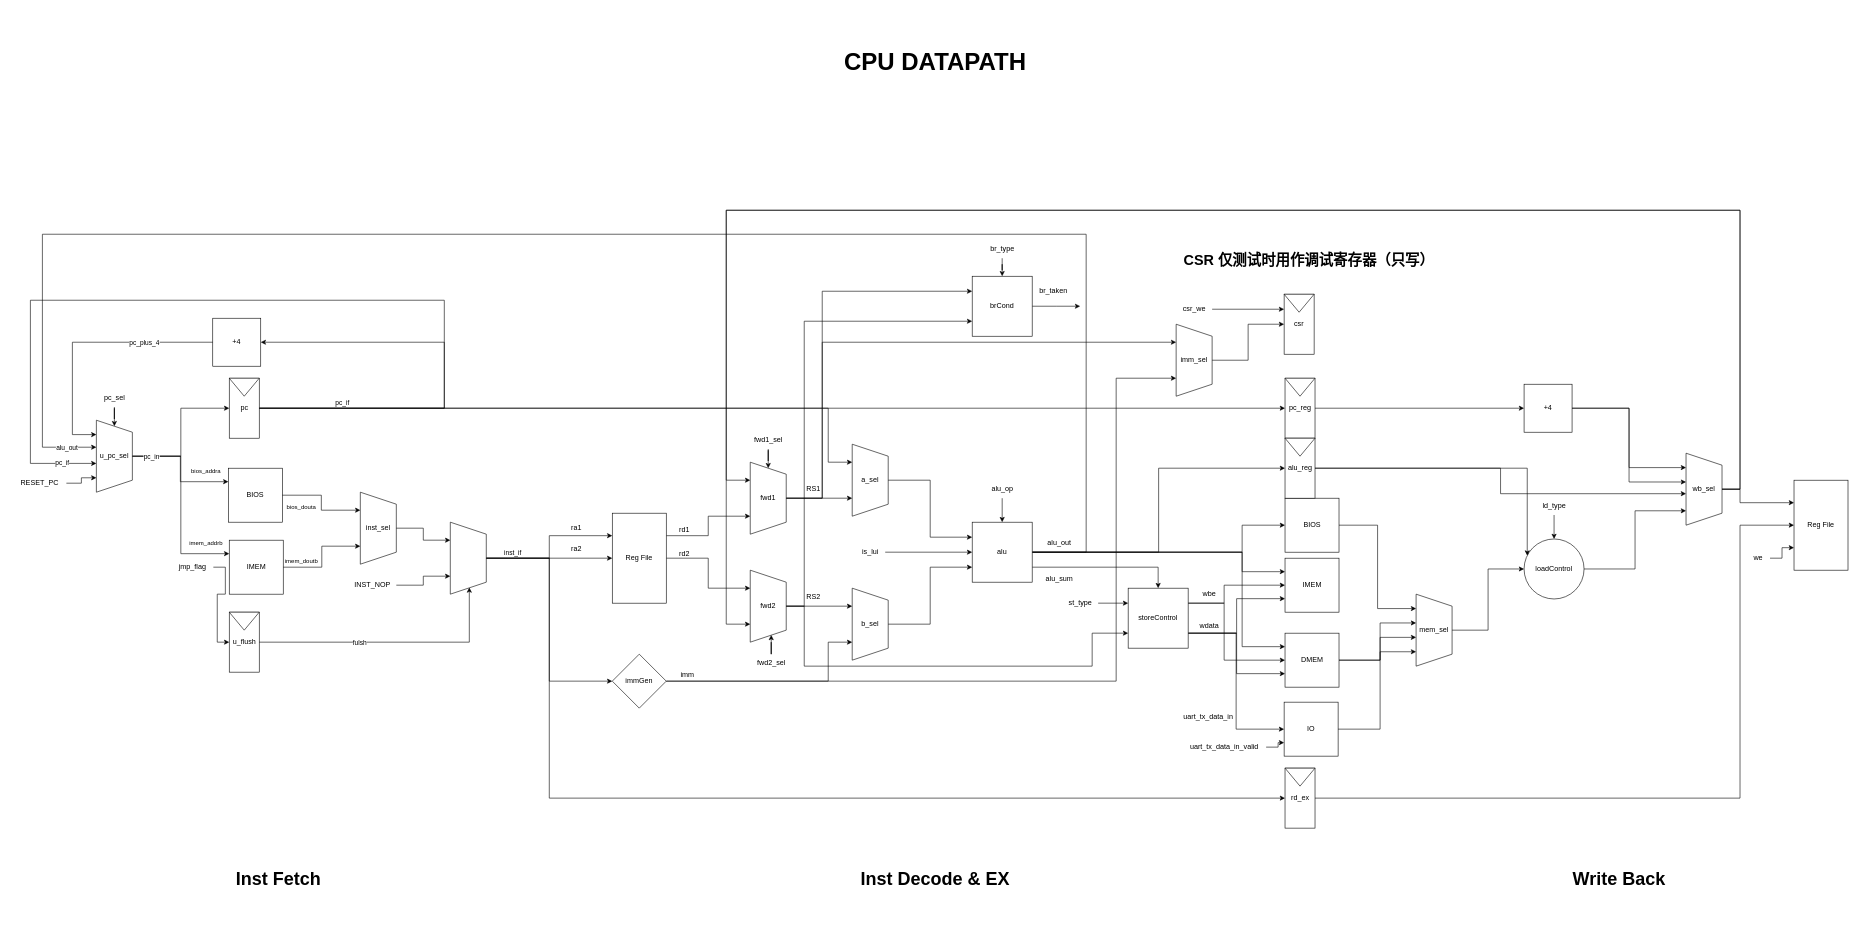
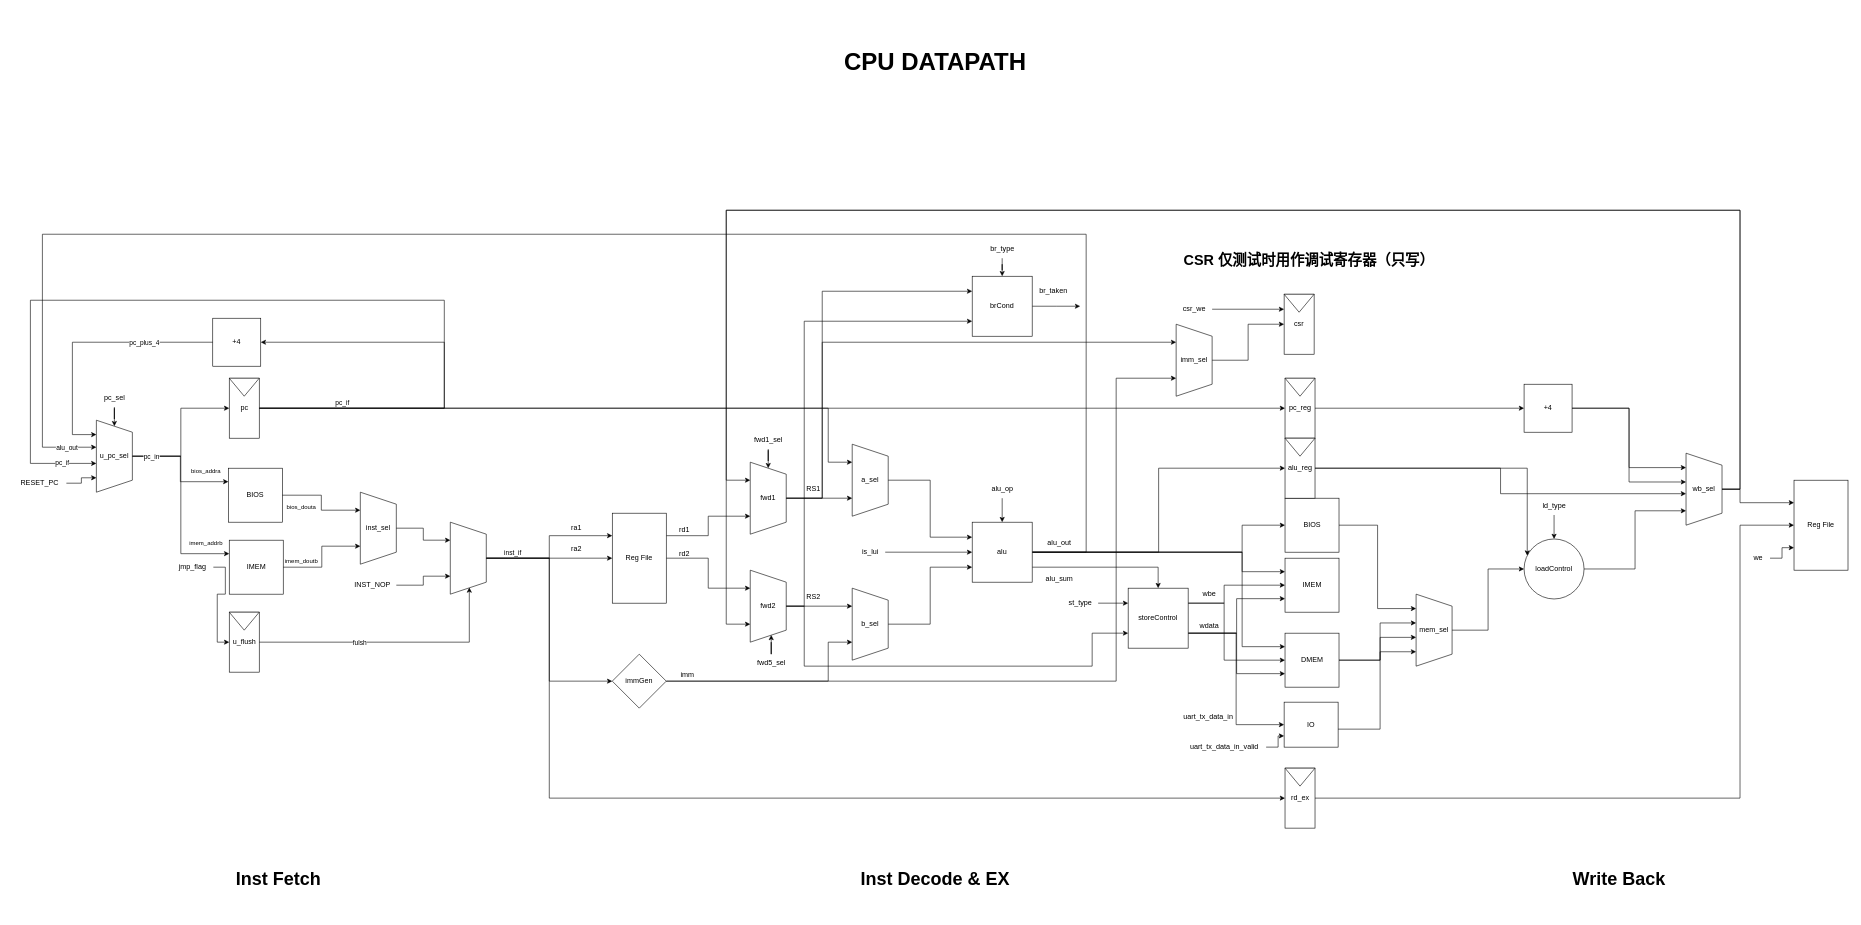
node "fwd2_sel": label "fwd2_sel" -> "fwd5_sel"
node "IO": size 54x54 -> 54x45
